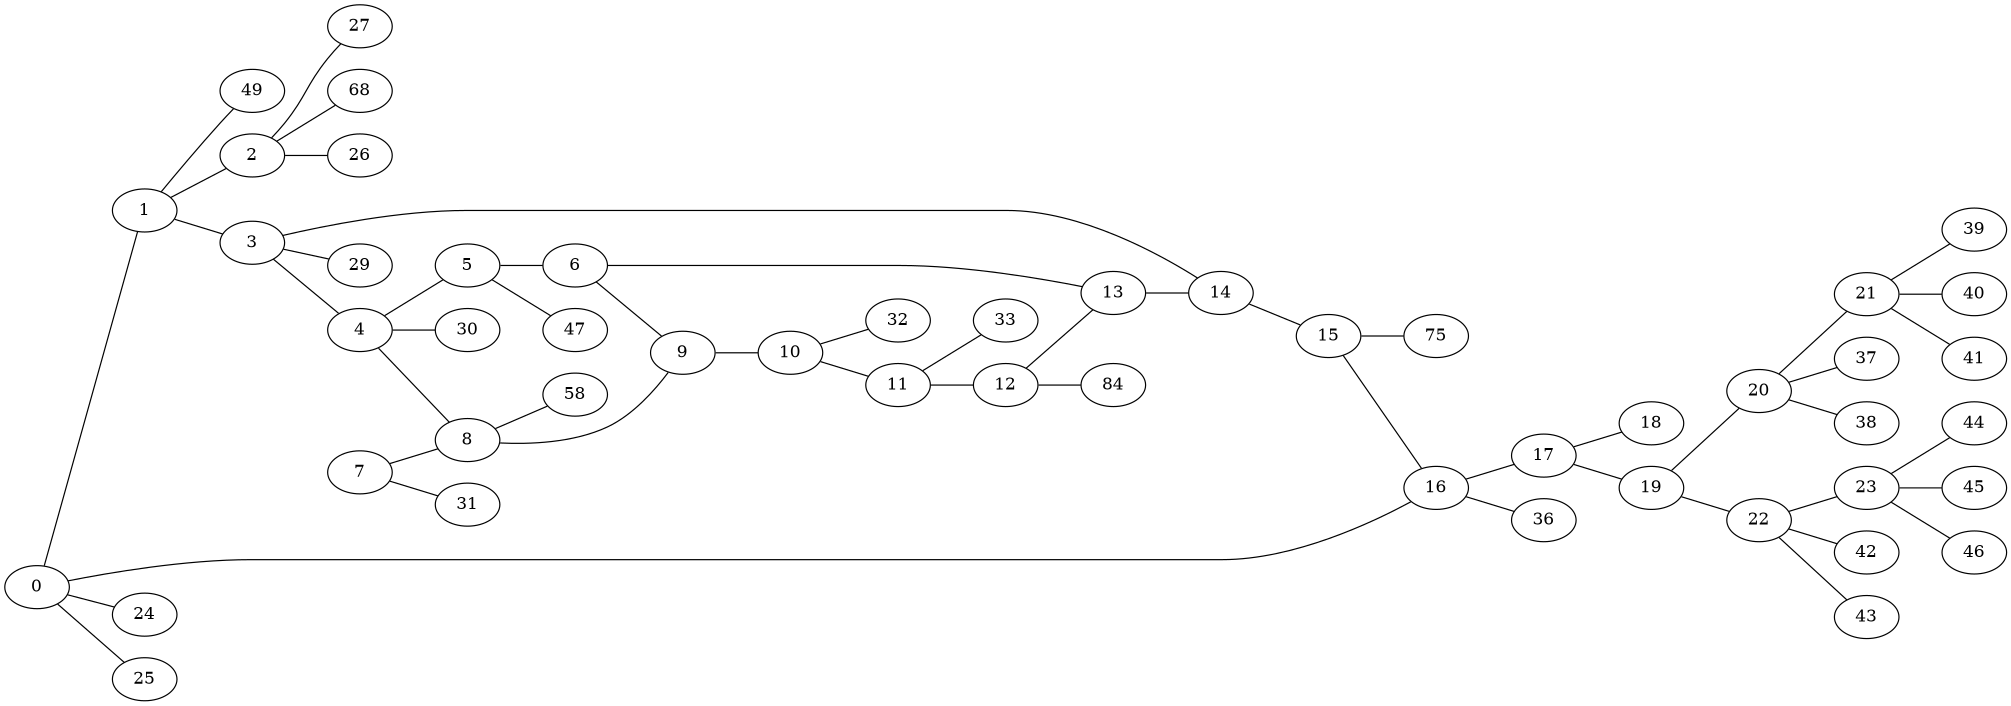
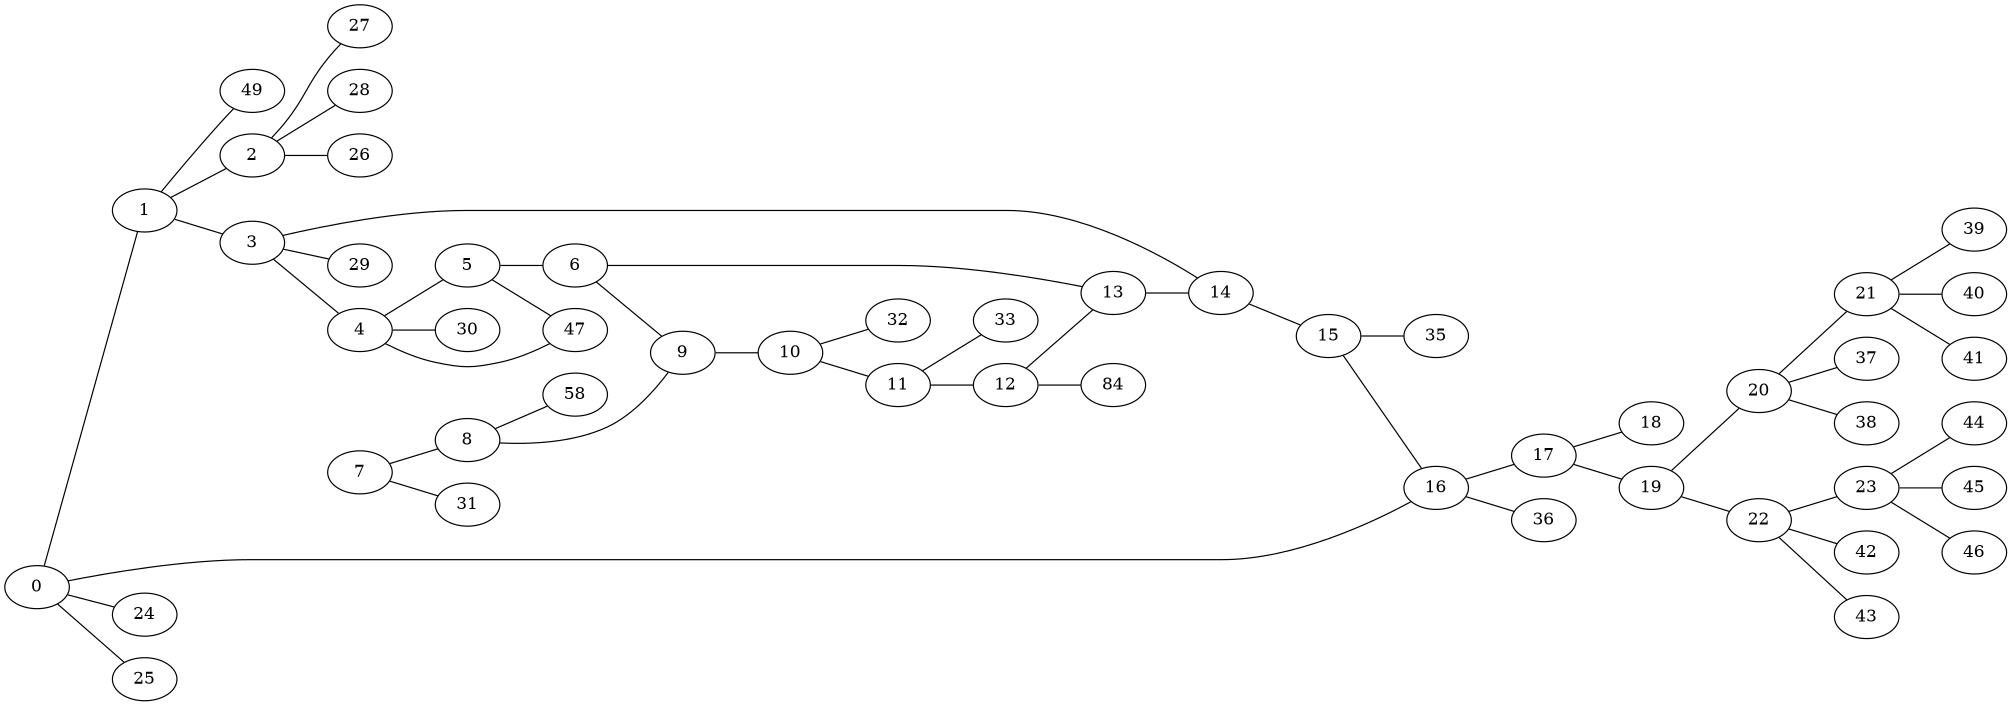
node "68": label "68" -> "28"
node "75": label "75" -> "35"
edge "4" -- "8": now "4" -- "47"
